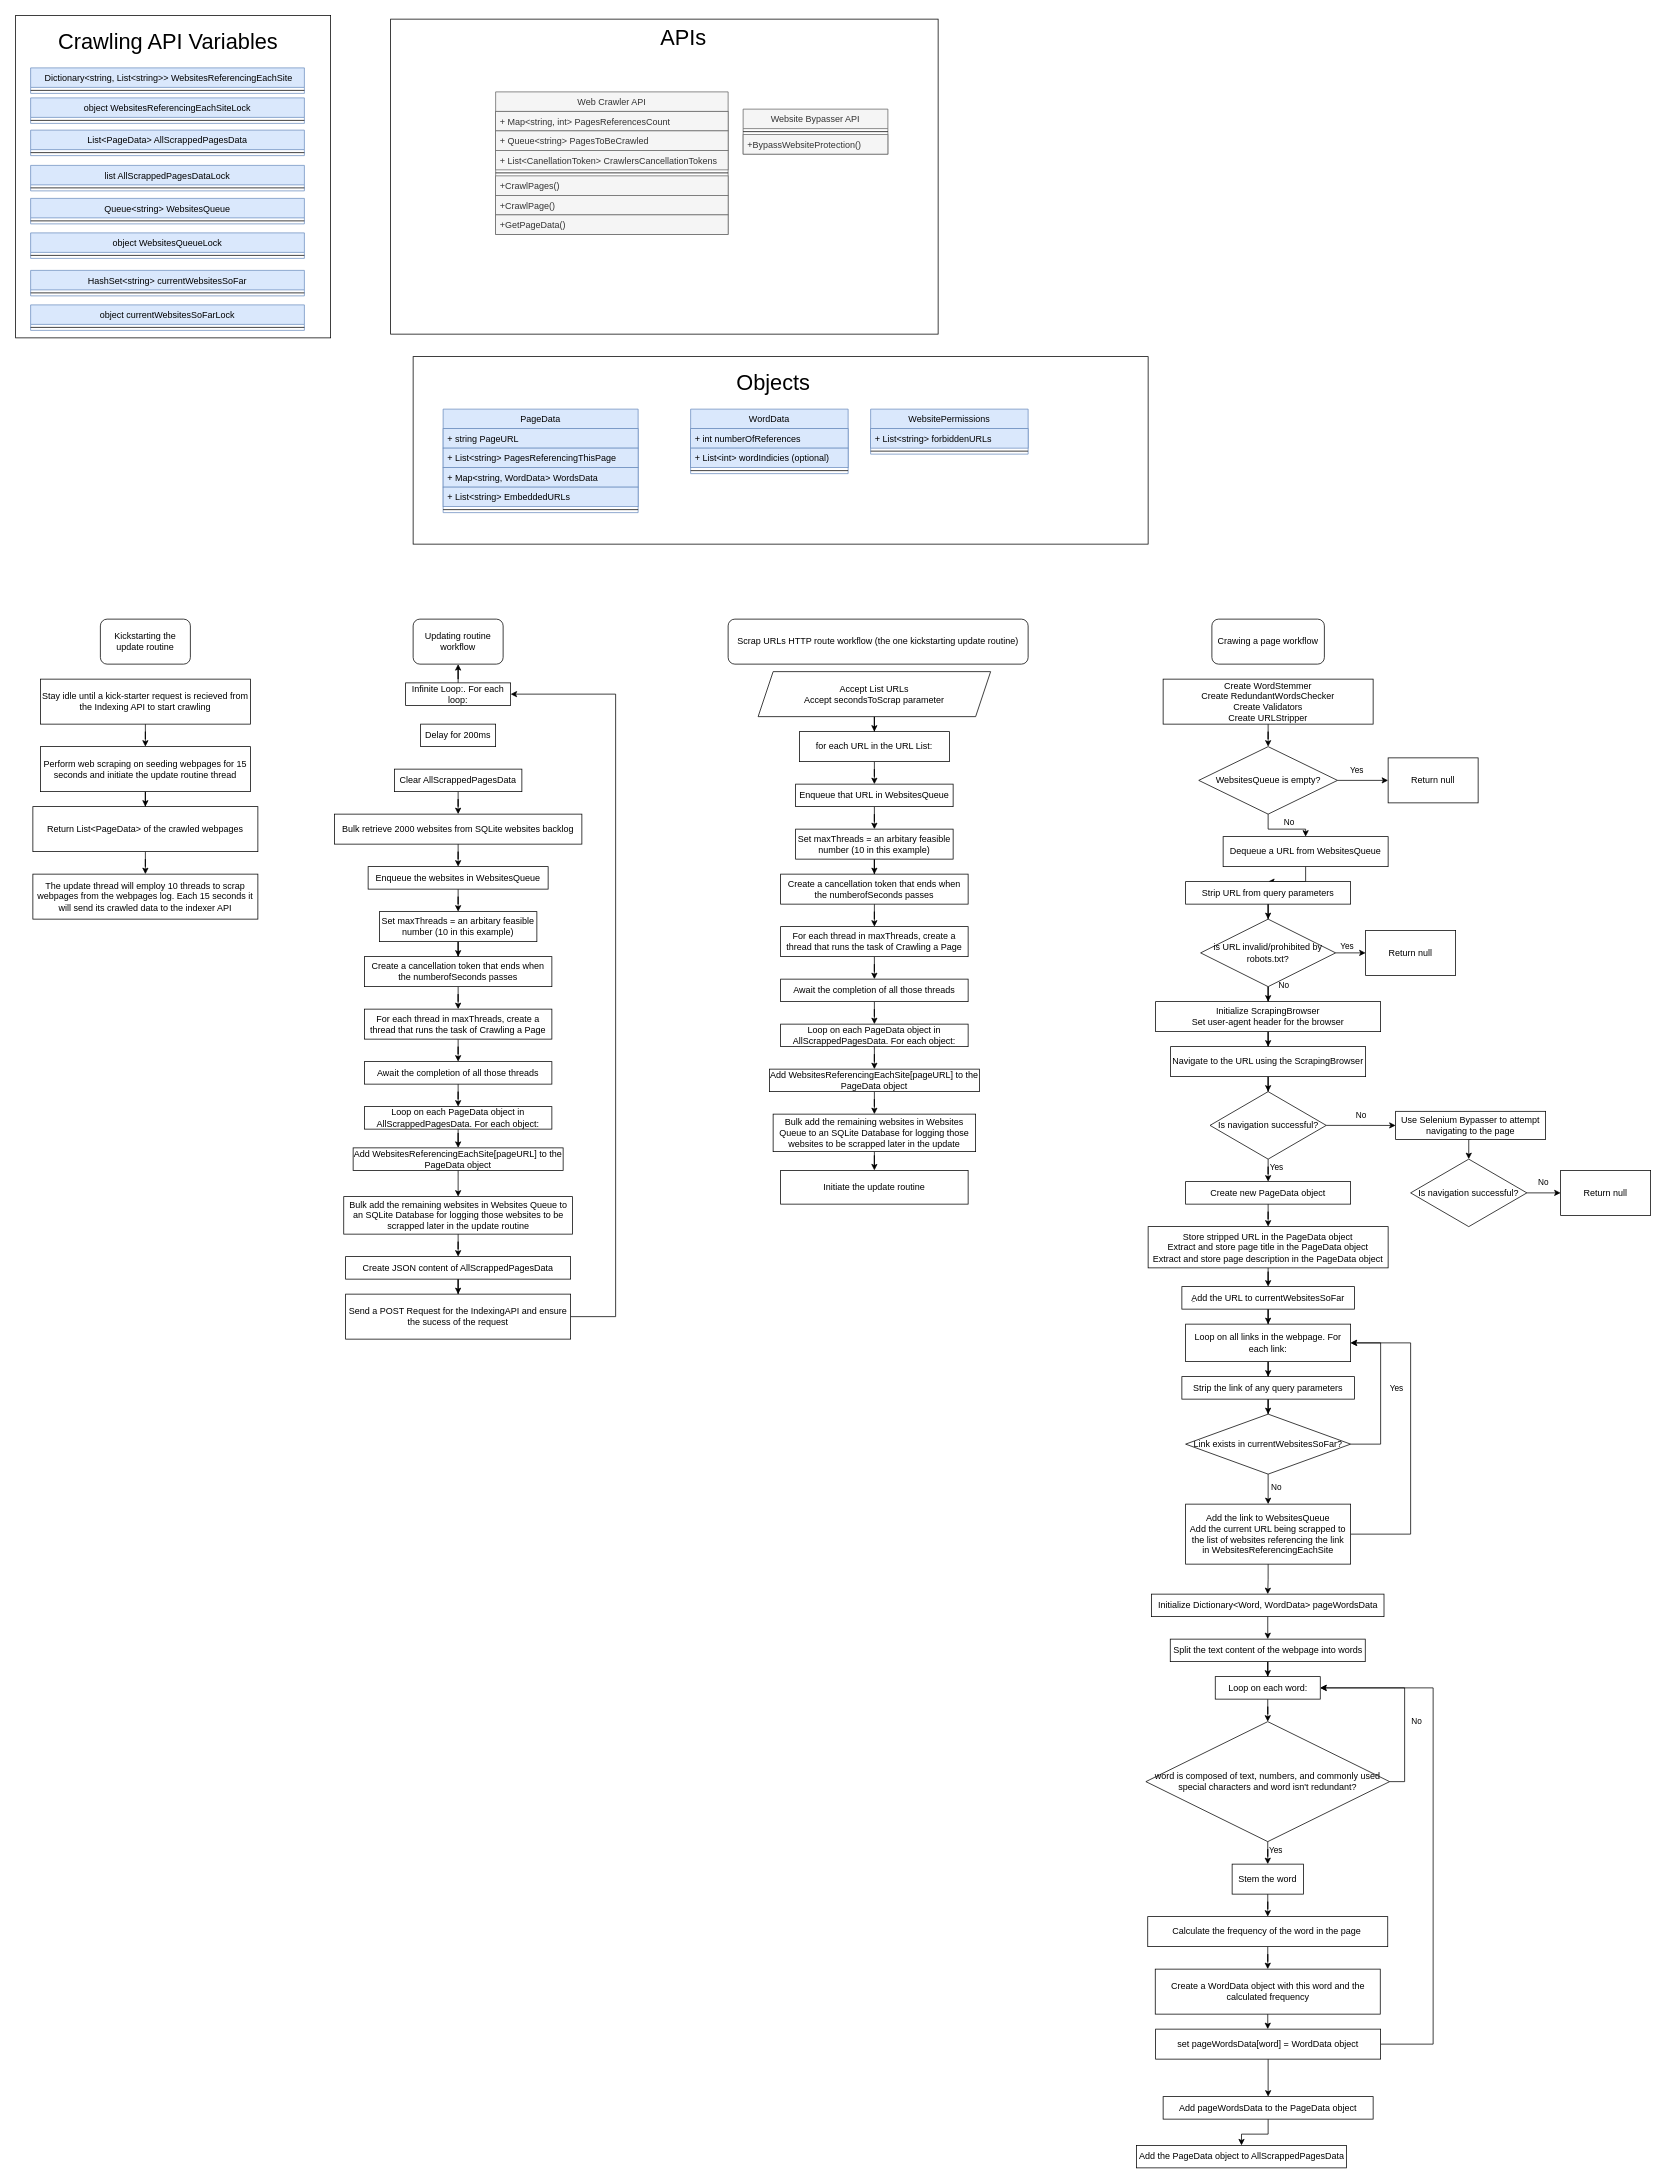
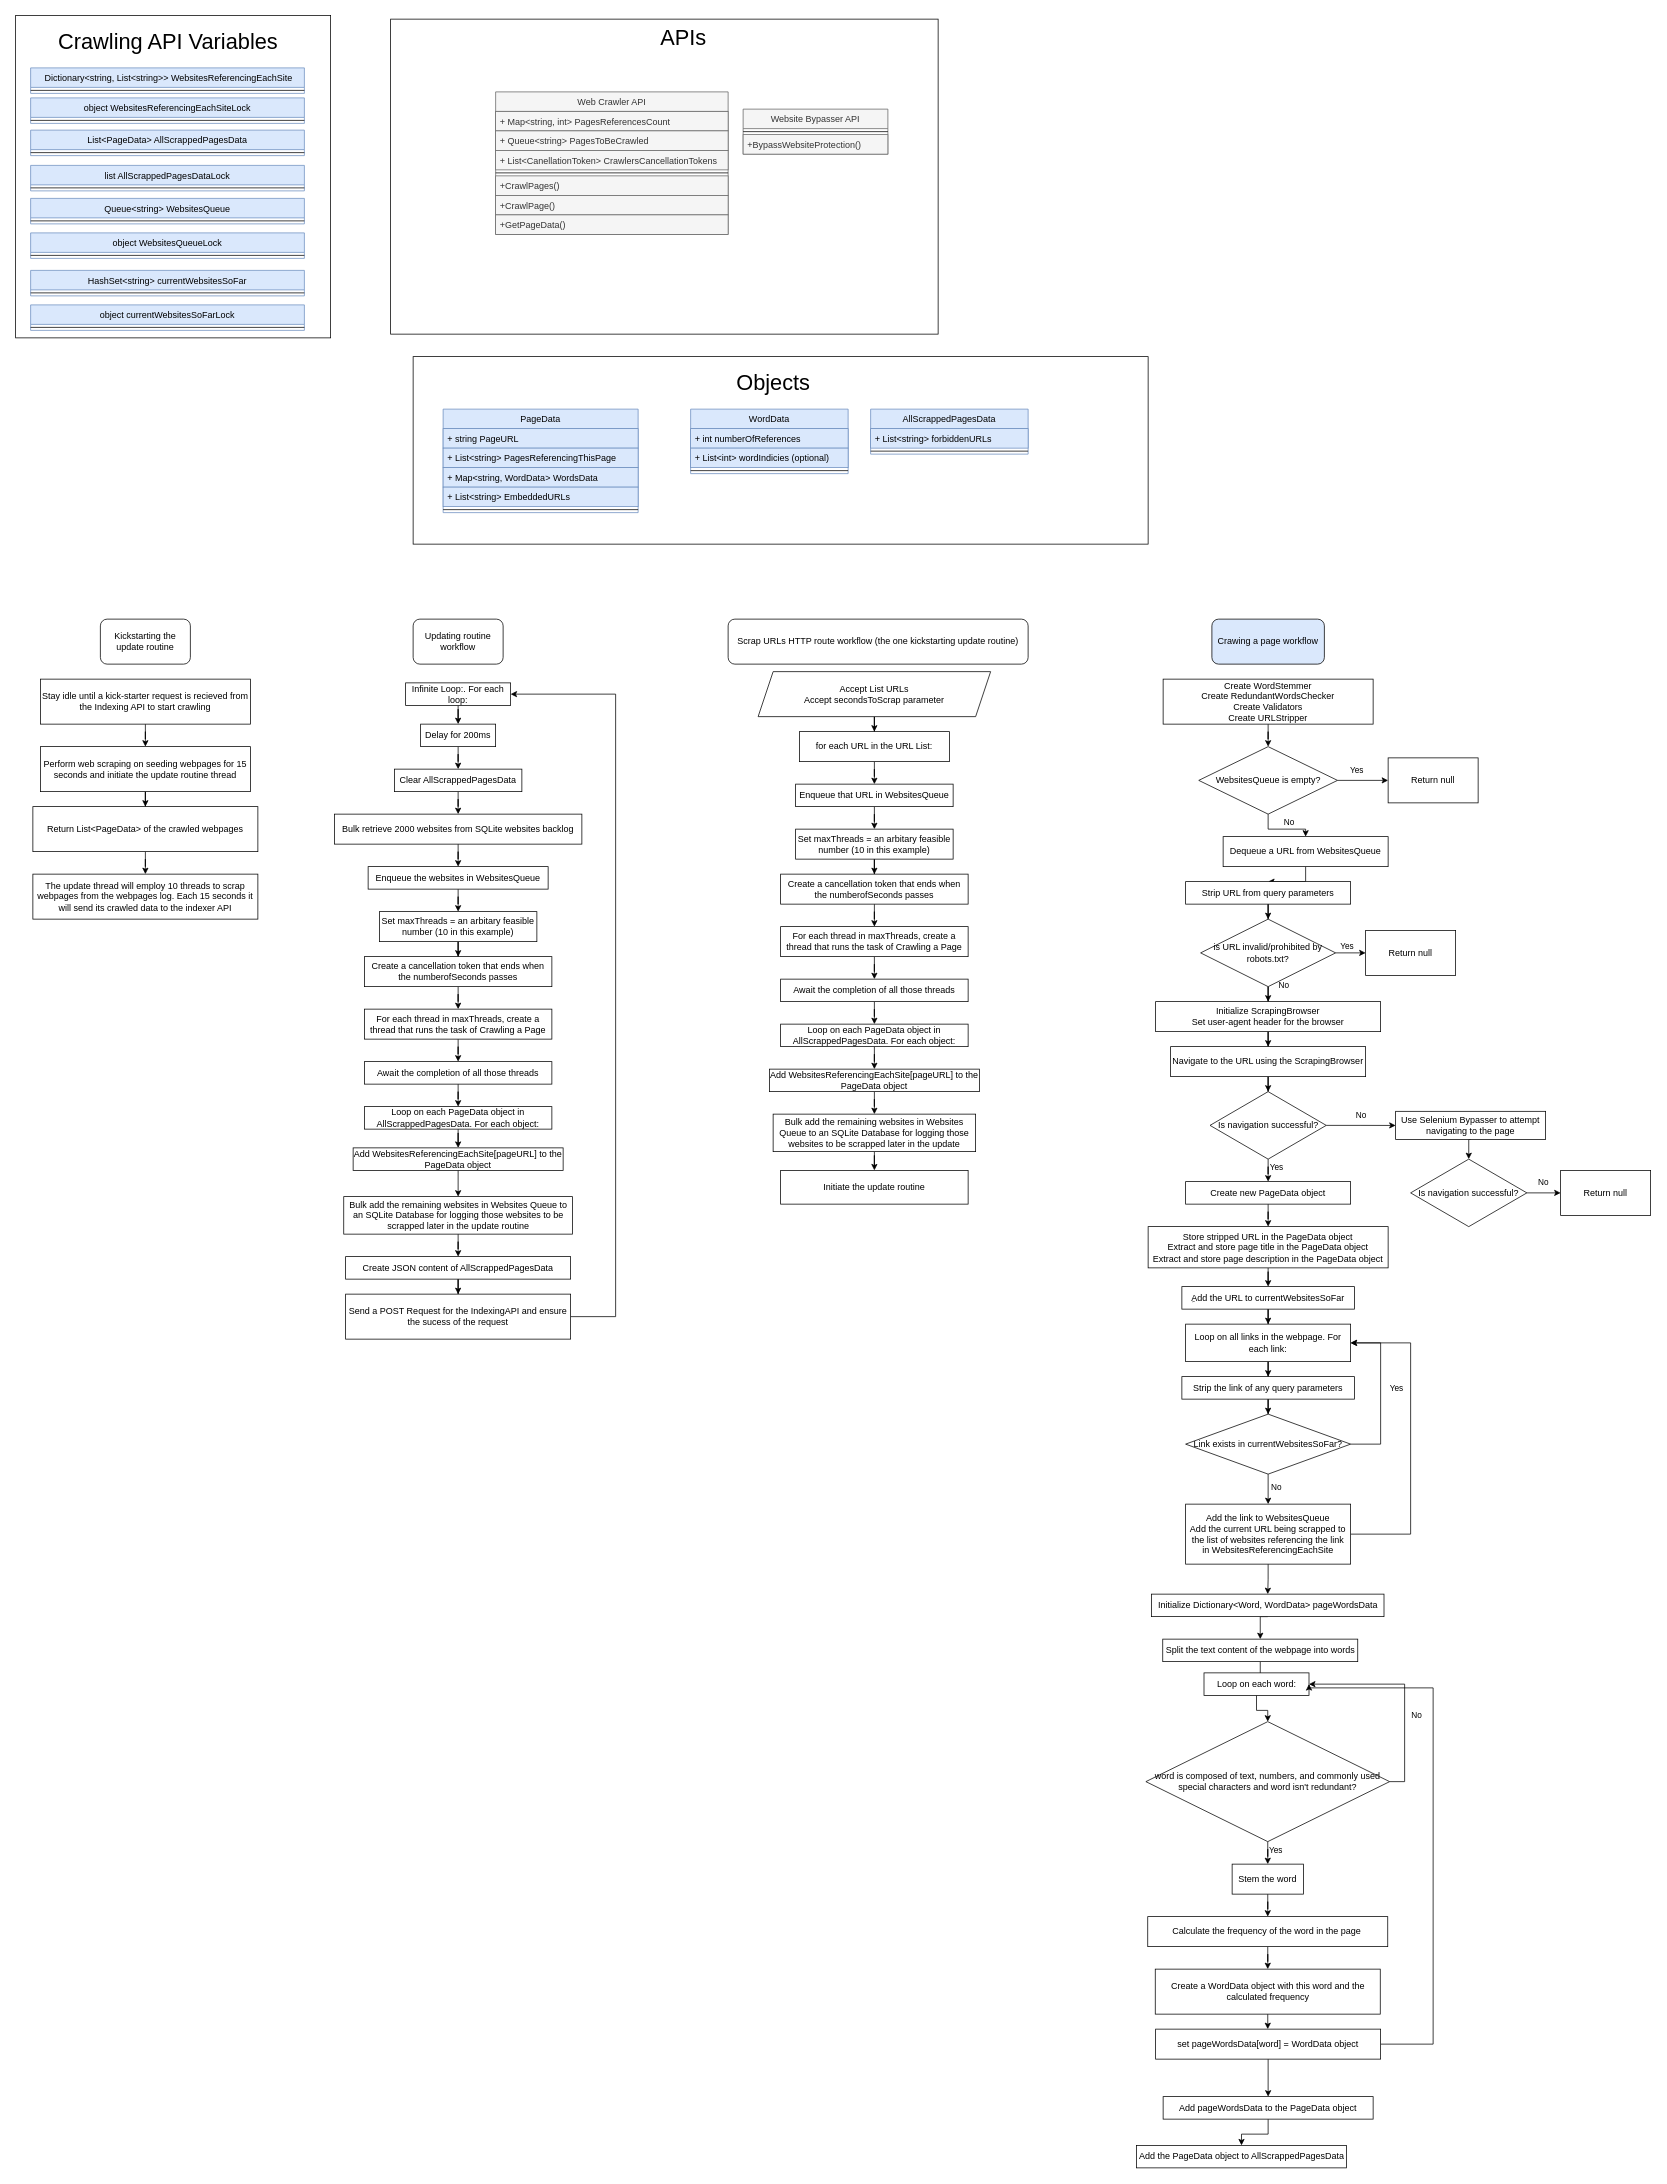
node "WebsitePermissions": label "WebsitePermissions" -> "AllScrappedPagesData"
node "Crawing a page workflow": fillcolor #ffffff -> #dae8fc
edge "Infinite Loop:. For each loop:" -> "Updating routine workflow": now "Infinite Loop:. For each loop:" -> "Delay for 200ms"
edge "Delay for 200ms" -> "Clear AllScrappedPagesData": added
node "Split the text content of the webpage into words": moved (1268, 1650) -> (1260, 1650)
node "Loop on each word:": moved (1268, 1688) -> (1256, 1684)
